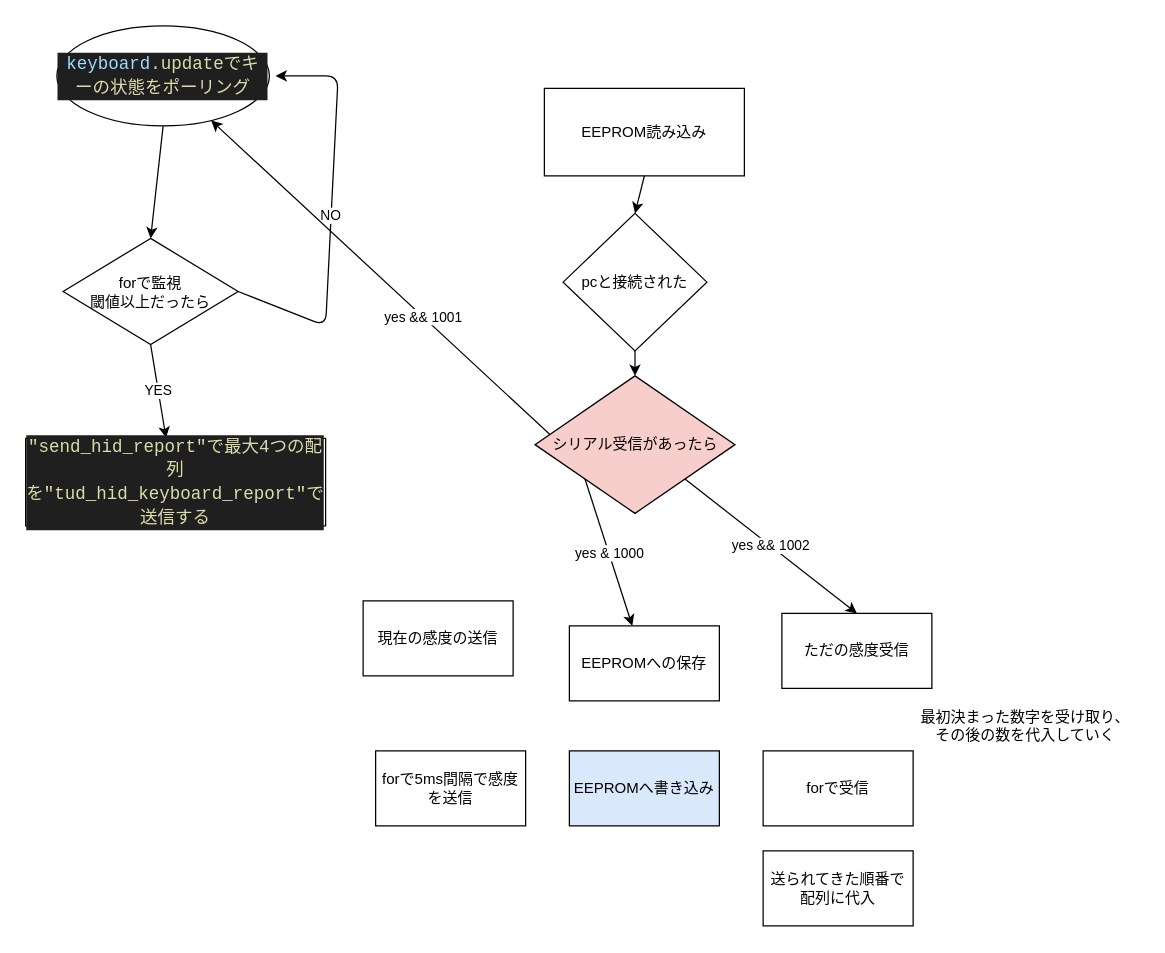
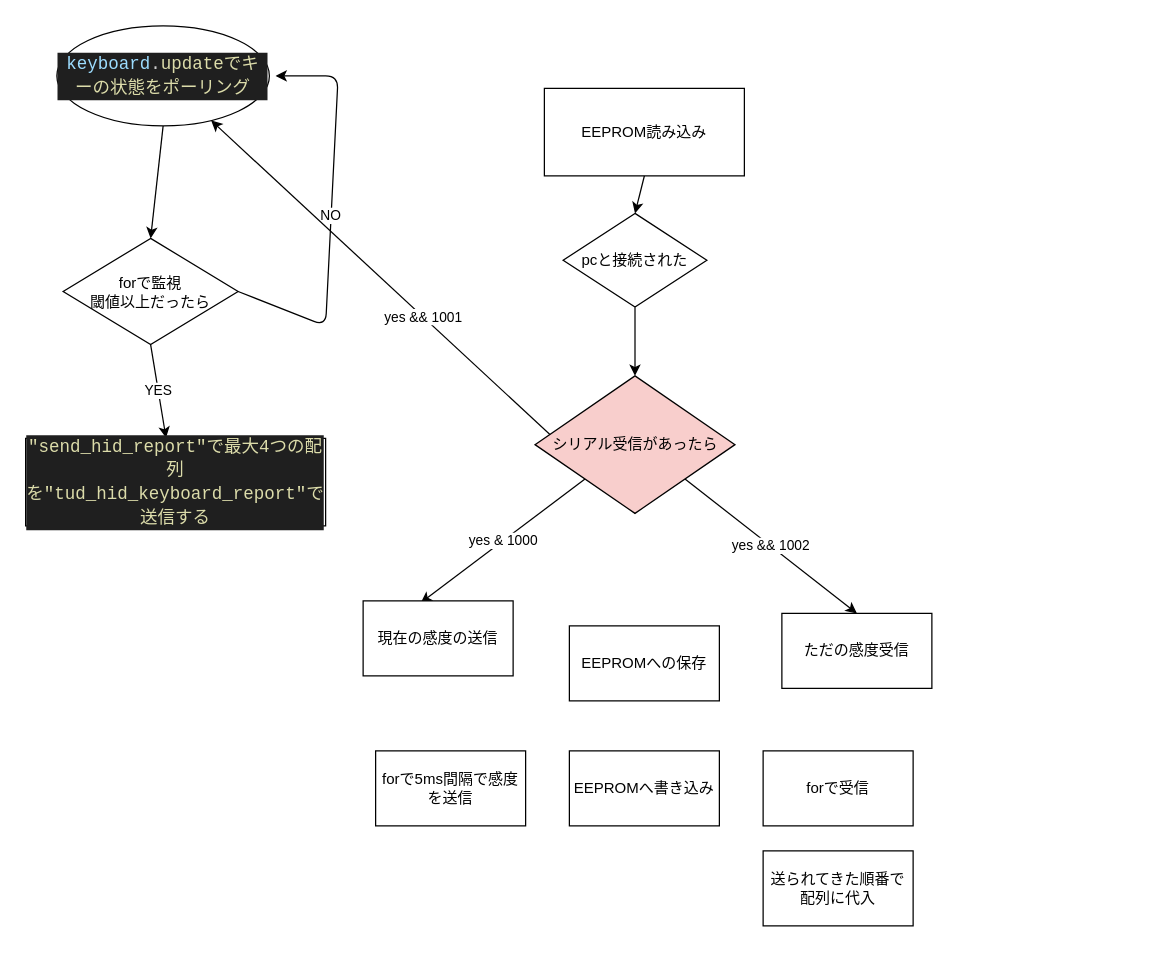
node "pcと接続された": size 144x138 -> 144x94
edge "シリアル受信があったら" -> "EEPROMへの保存": now "シリアル受信があったら" -> "現在の感度の送信"
node "最初決まった数字を受け取り、その後の数を代入していく": removed
node "EEPROMへ書き込み": fillcolor #dae8fc -> #ffffff
